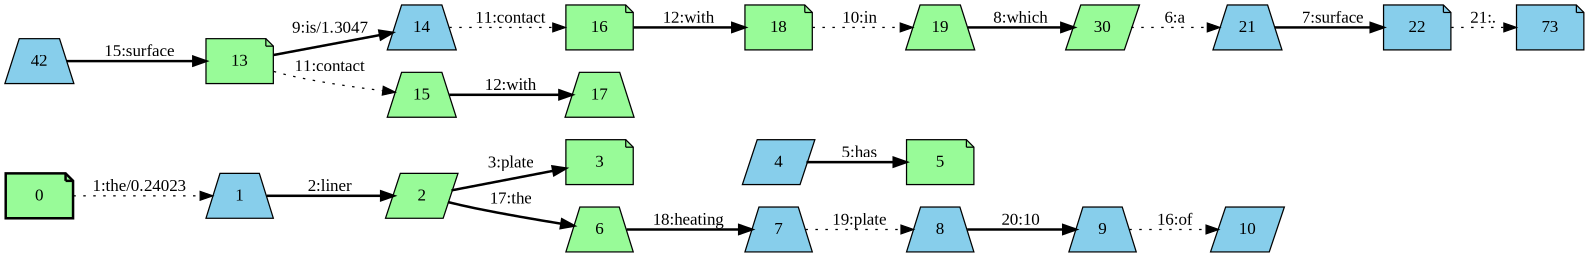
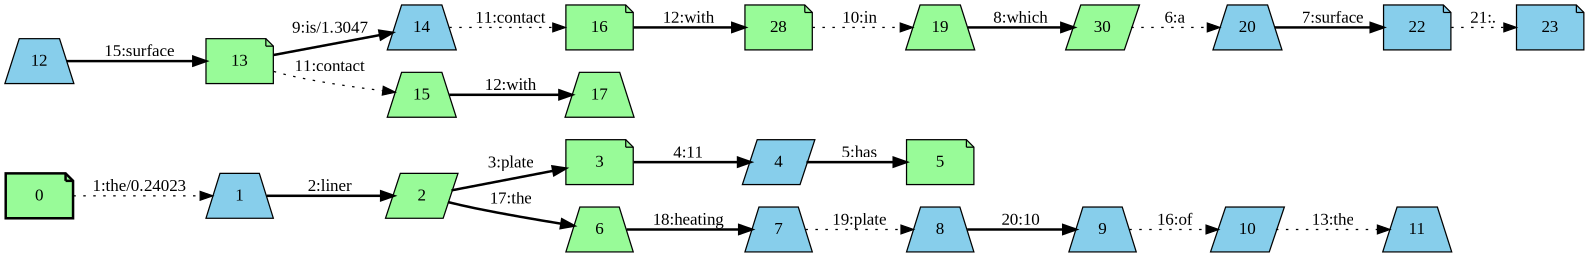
node "18": label "18" -> "28"
node "21": label "21" -> "20"
node "73": label "73" -> "23"
node "42": label "42" -> "12"
edge "3" -> "4": added, label "4:11"
node "11": added
